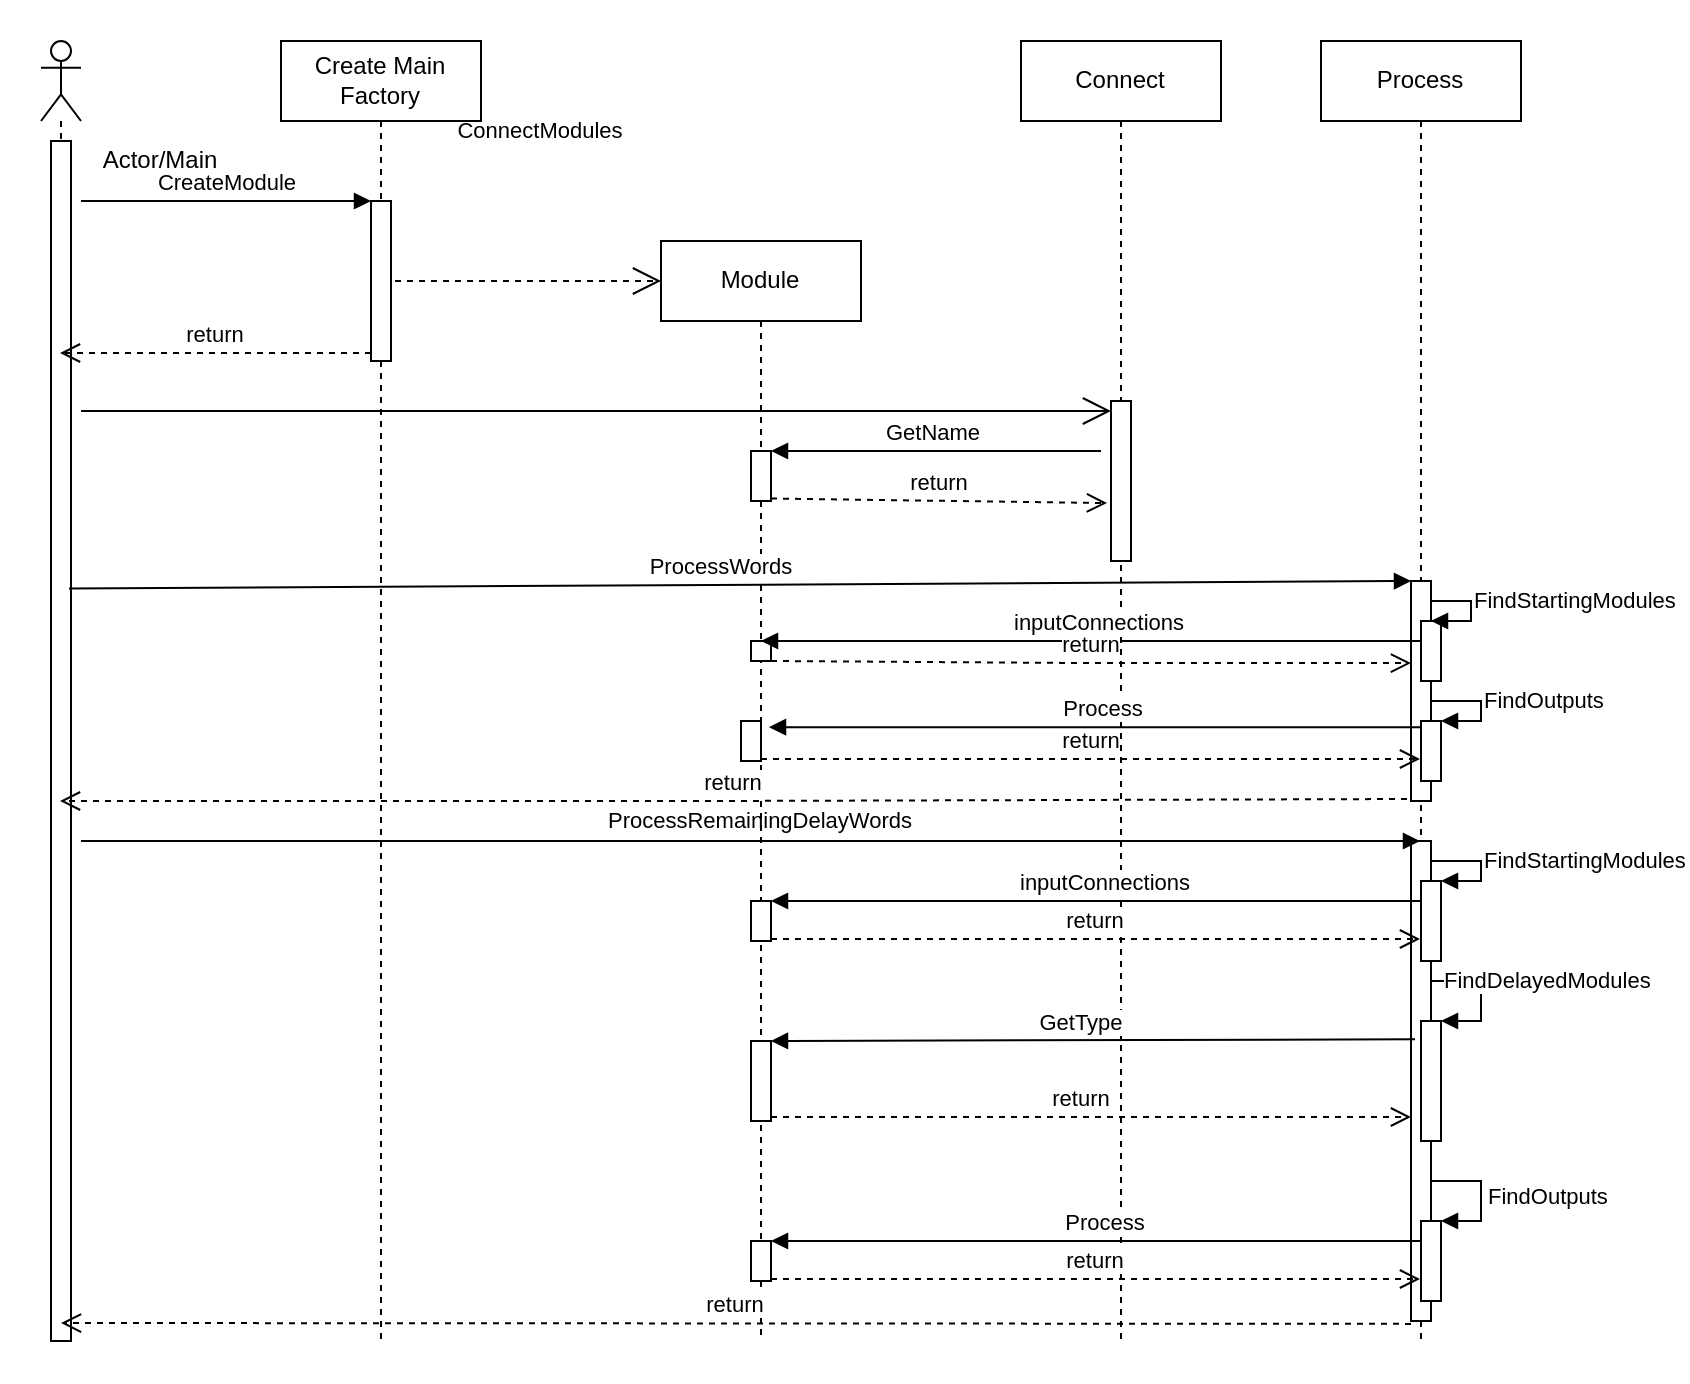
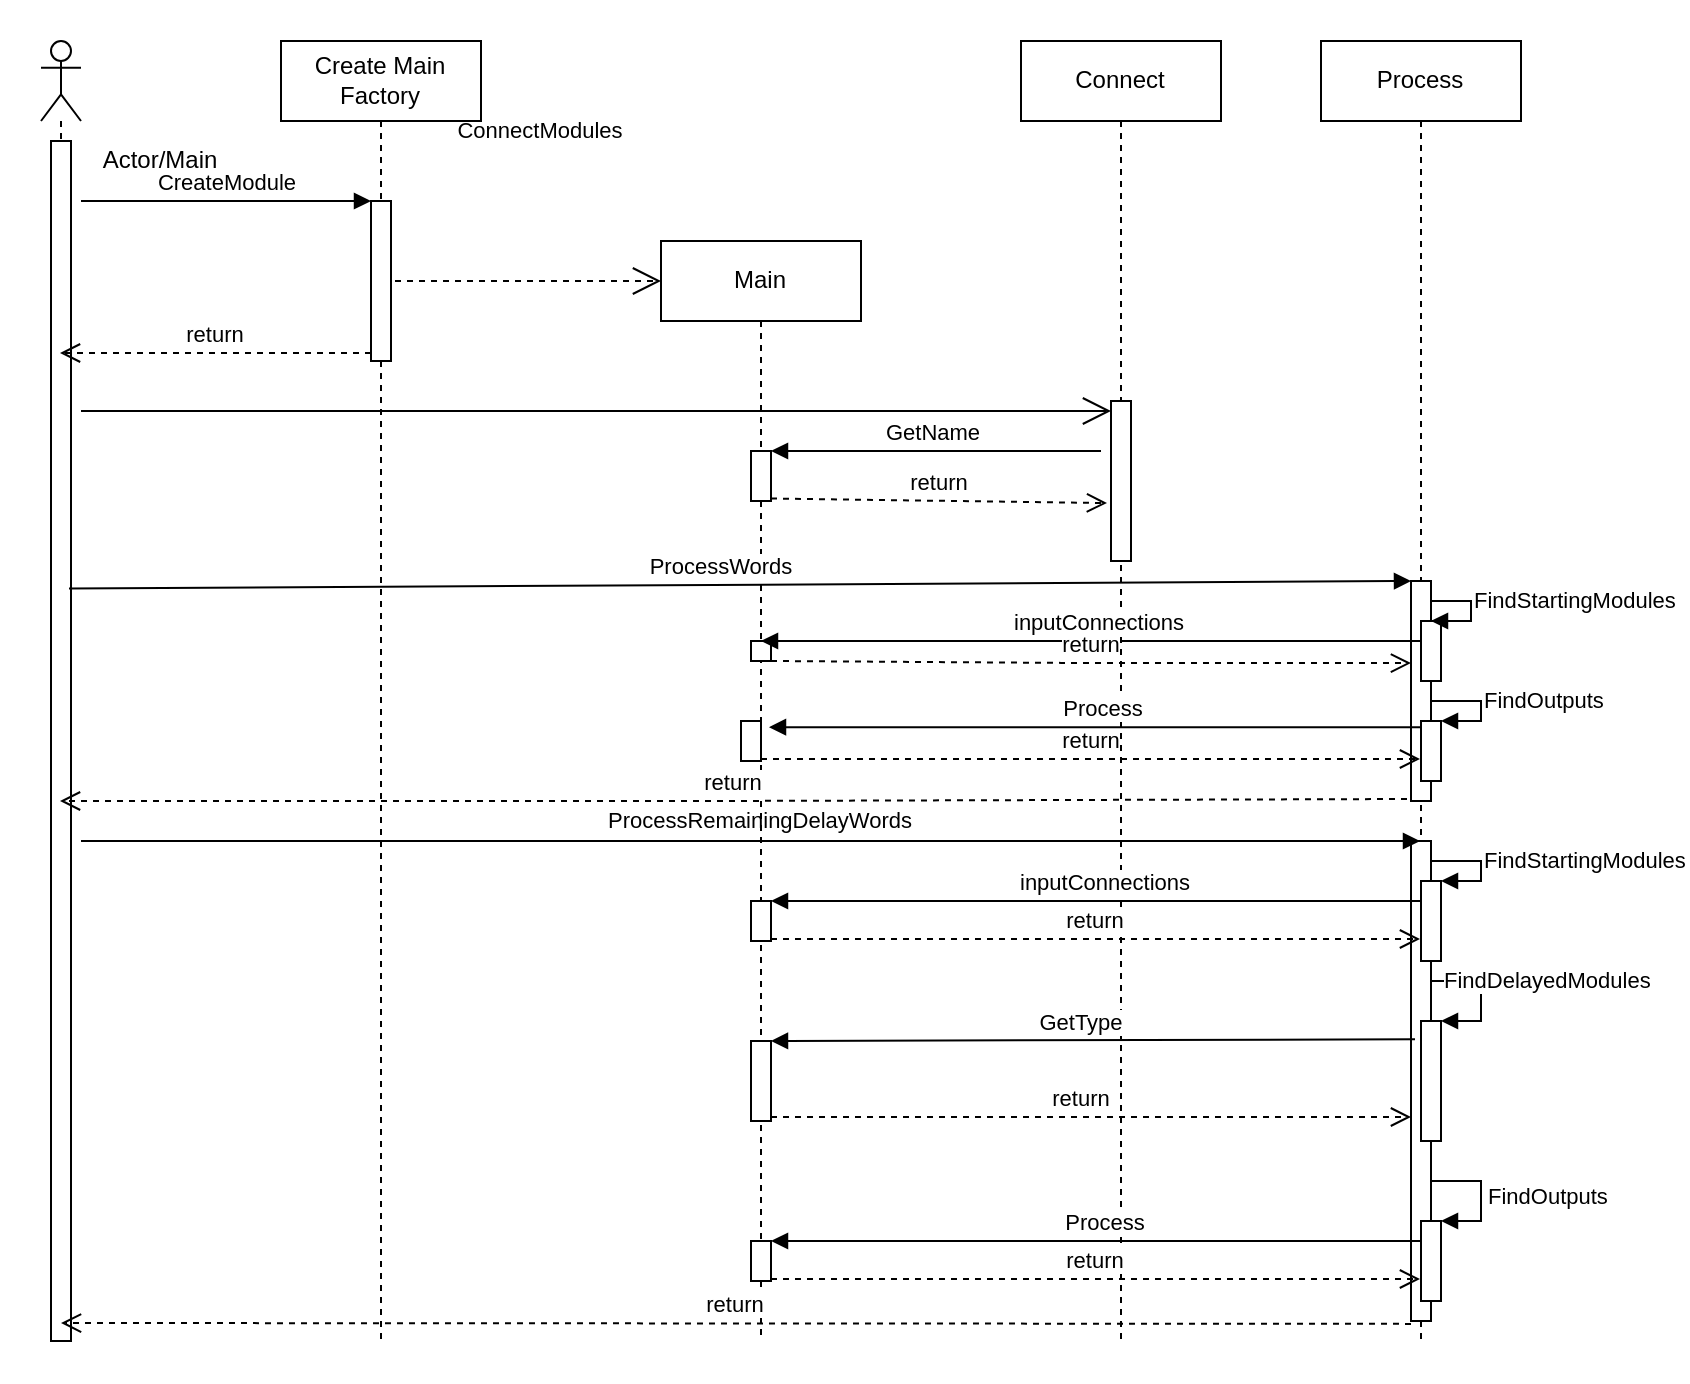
node "Module": label "Module" -> "Main"
